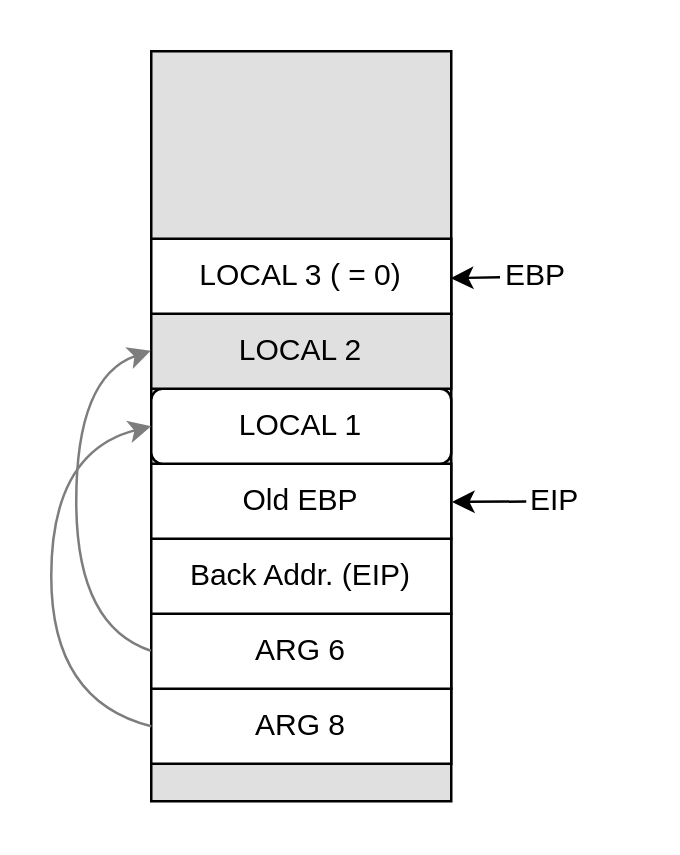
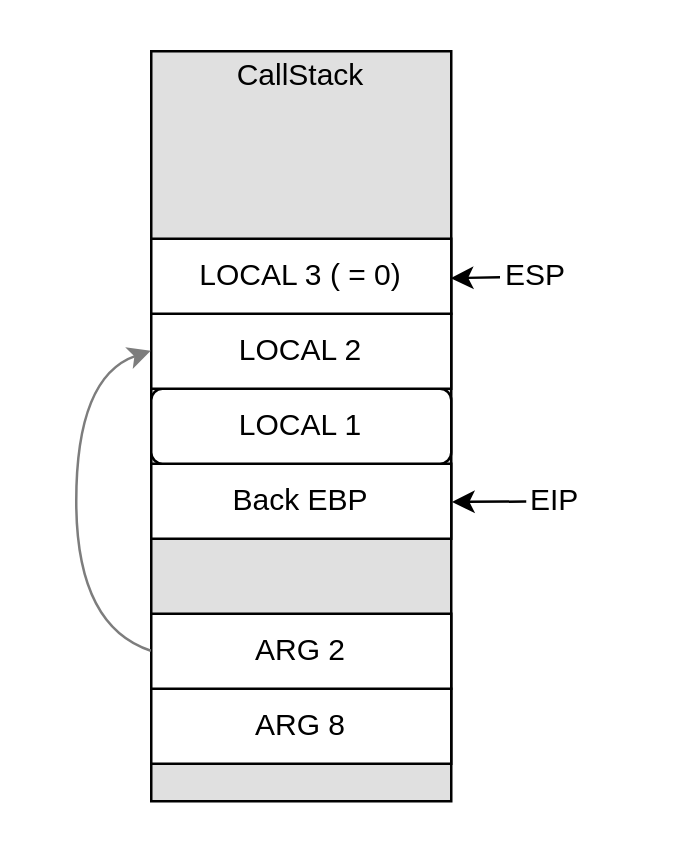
node "CallStack": added
node "EBP": label "EBP" -> "ESP"
node "LOCAL 2": fillcolor #e0e0e0 -> #ffffff
node "Old EBP": label "Old EBP" -> "Back EBP"
node "Back Addr. (EIP)": removed
edge "ARG 8" -> "LOCAL 1": removed
node "ARG 6": label "ARG 6" -> "ARG 2"
